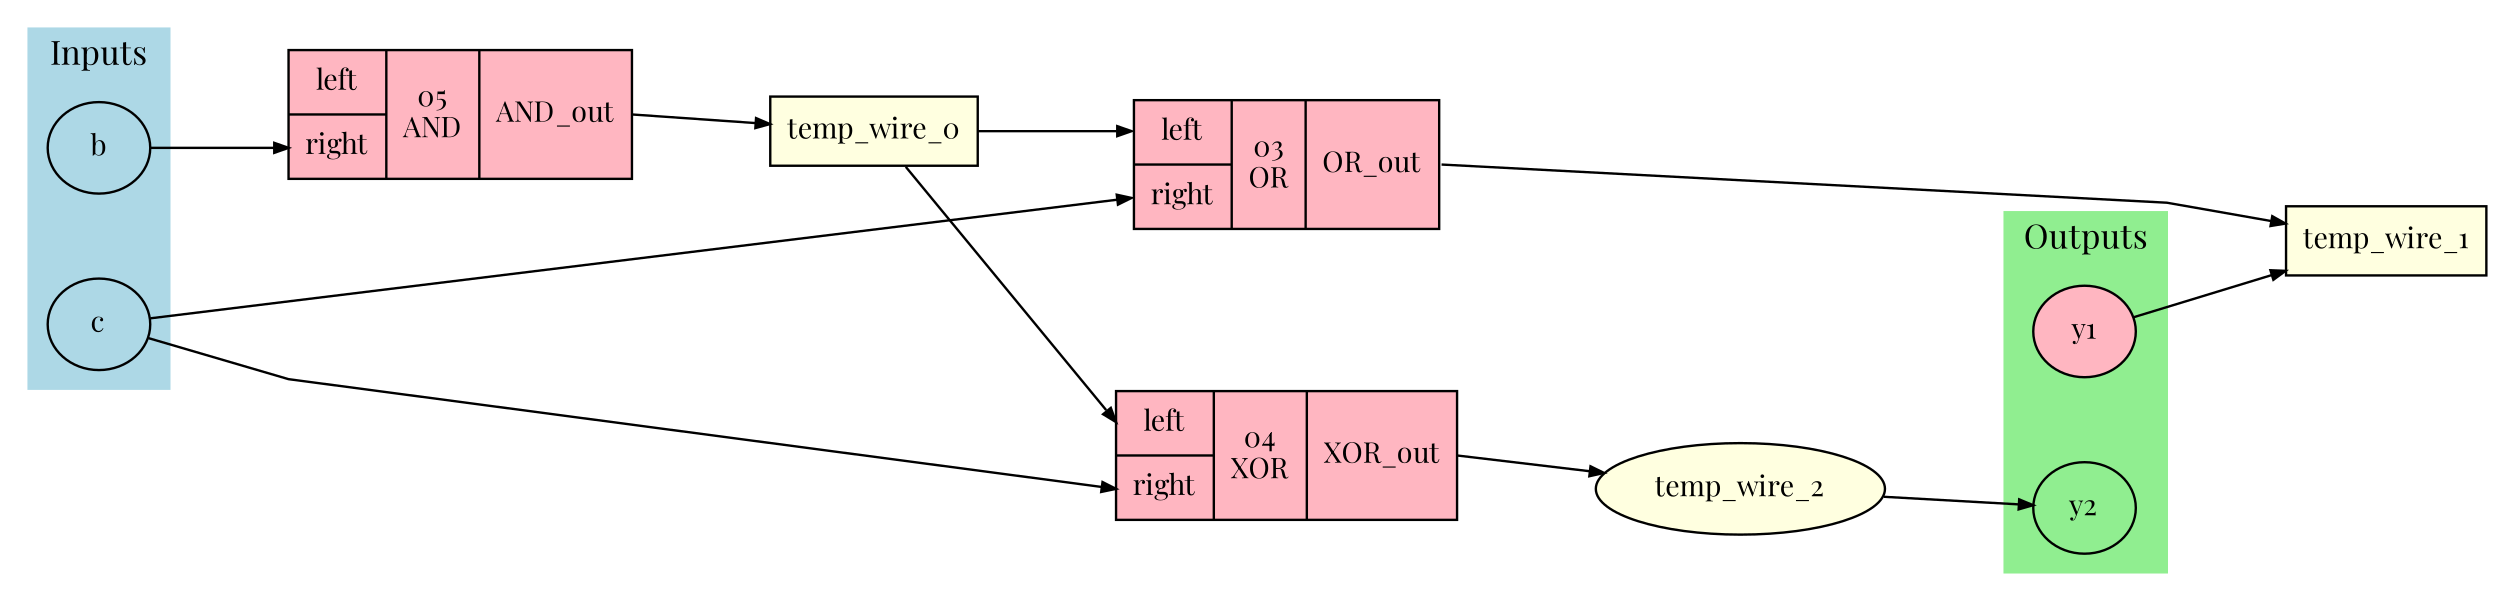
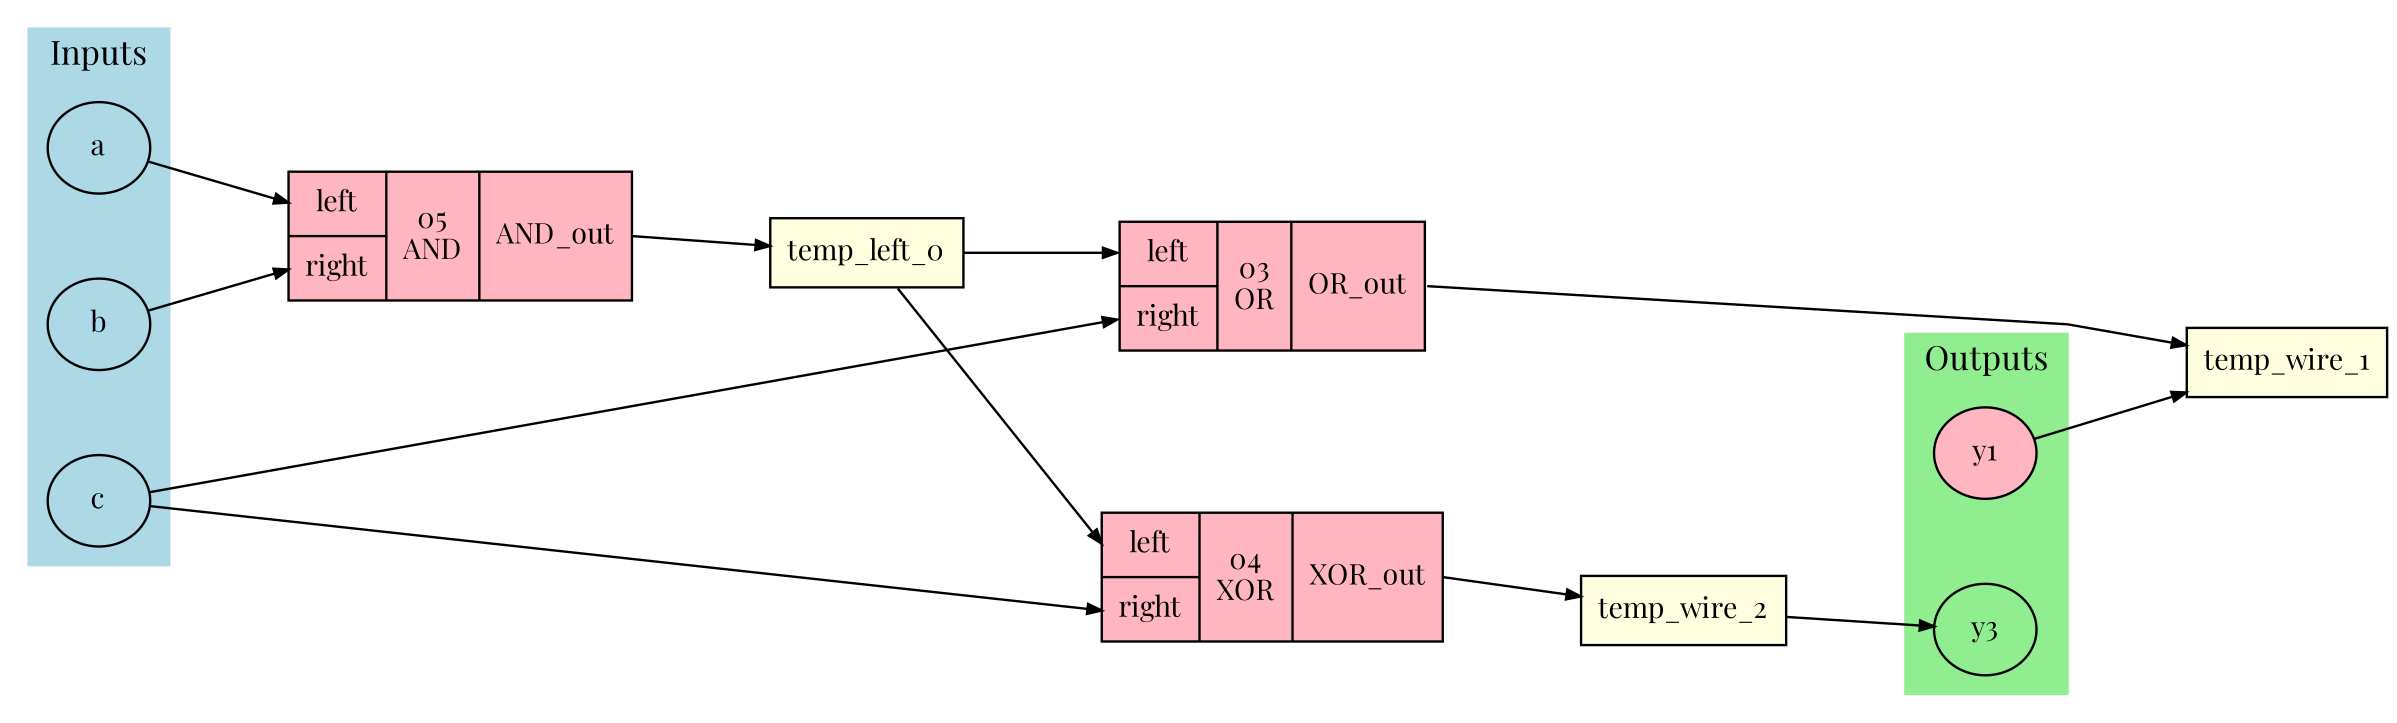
node "temp_wire_0": label "temp_wire_0" -> "temp_left_0"
node "a": added
node "temp_wire_2": shape ellipse -> box
node "y2": label "y2" -> "y3"
